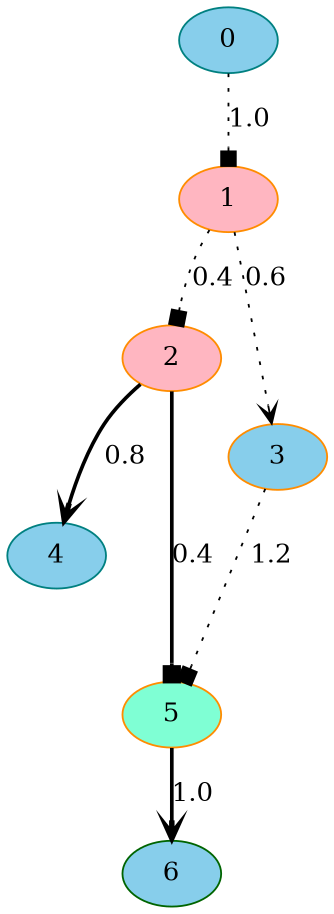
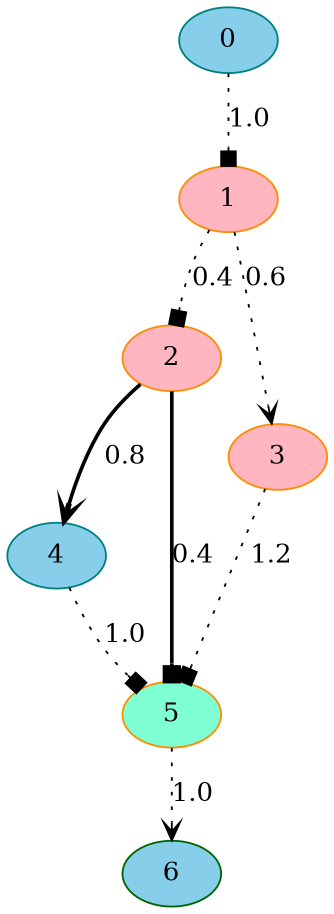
node "3": fillcolor skyblue -> lightpink
edge "4" -> "5": added, label "1.0"
edge "5" -> "6": style bold -> dotted
